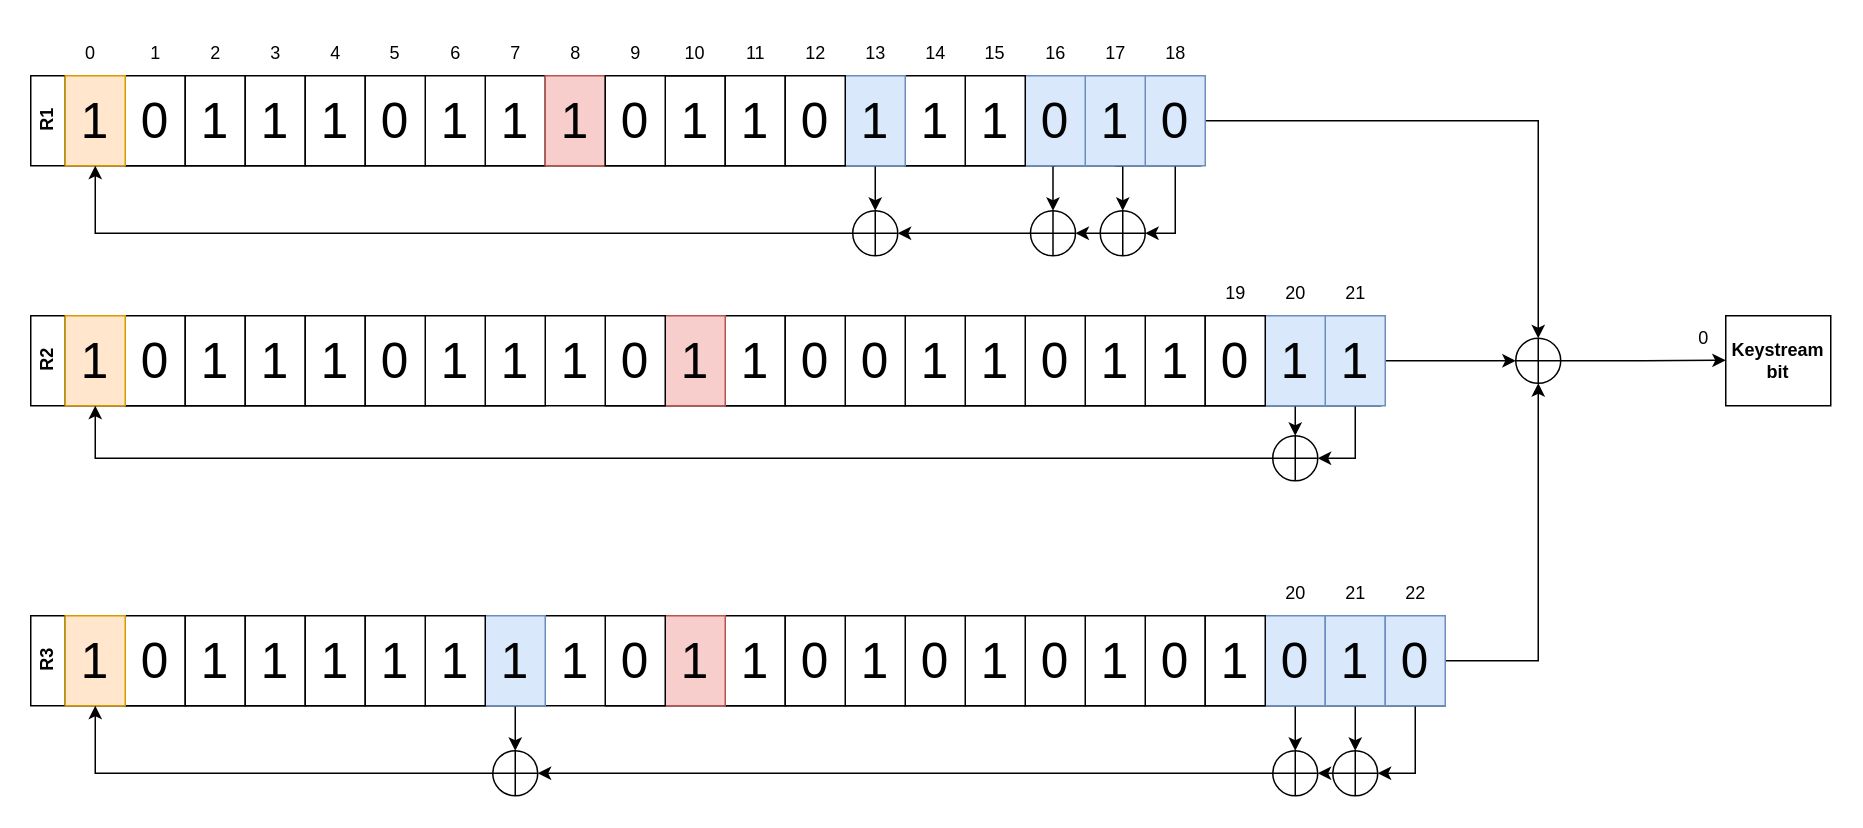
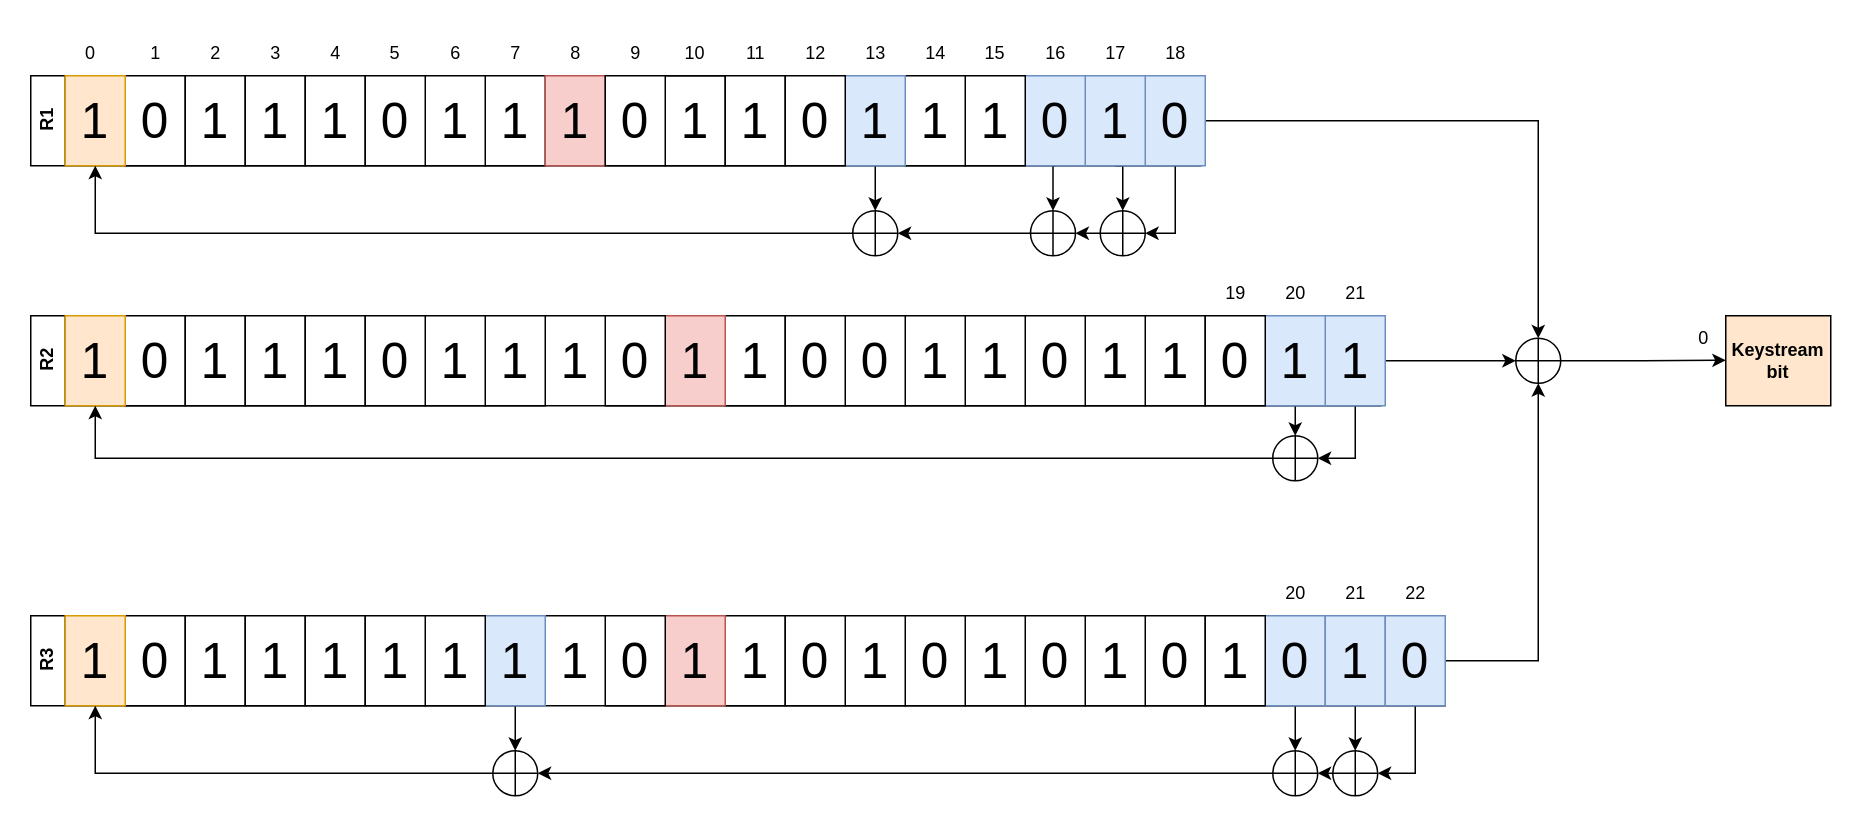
node "Keystream bit": fillcolor #ffffff -> #ffe6cc
